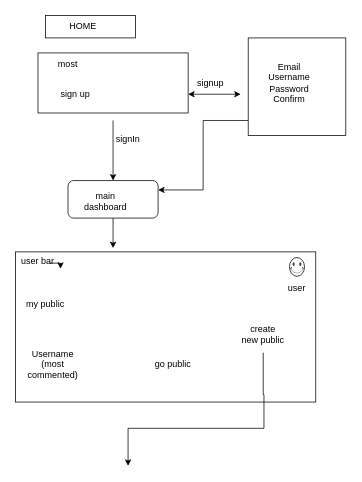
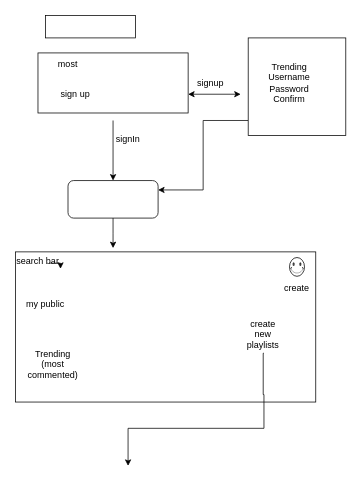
node "HOME": removed
node "Email Username Password Confirm": label "Email Username Password Confirm" -> "Trending Username Password Confirm"
node "main dashboard": removed
node "user bar": label "user bar" -> "search bar"
node "user": label "user" -> "create"
node "create new public": label "create new public" -> "create new playlists"
node "Username (most commented)": label "Username (most commented)" -> "Trending (most commented)"
node "go public": removed
